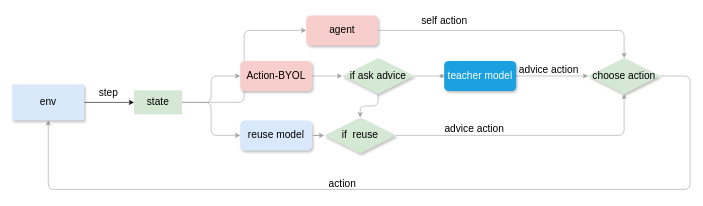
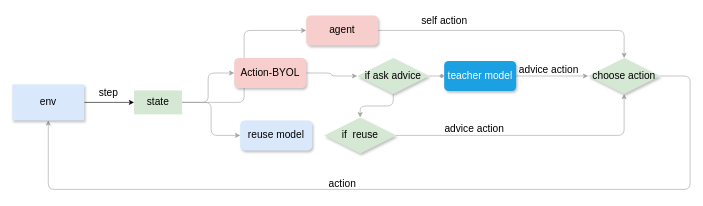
node "Action-BYOL": moved (276, 76) -> (270, 73)
node "if ask advice": moved (378, 76) -> (393, 76)
edge "reuse model" -> "if reuse": removed
